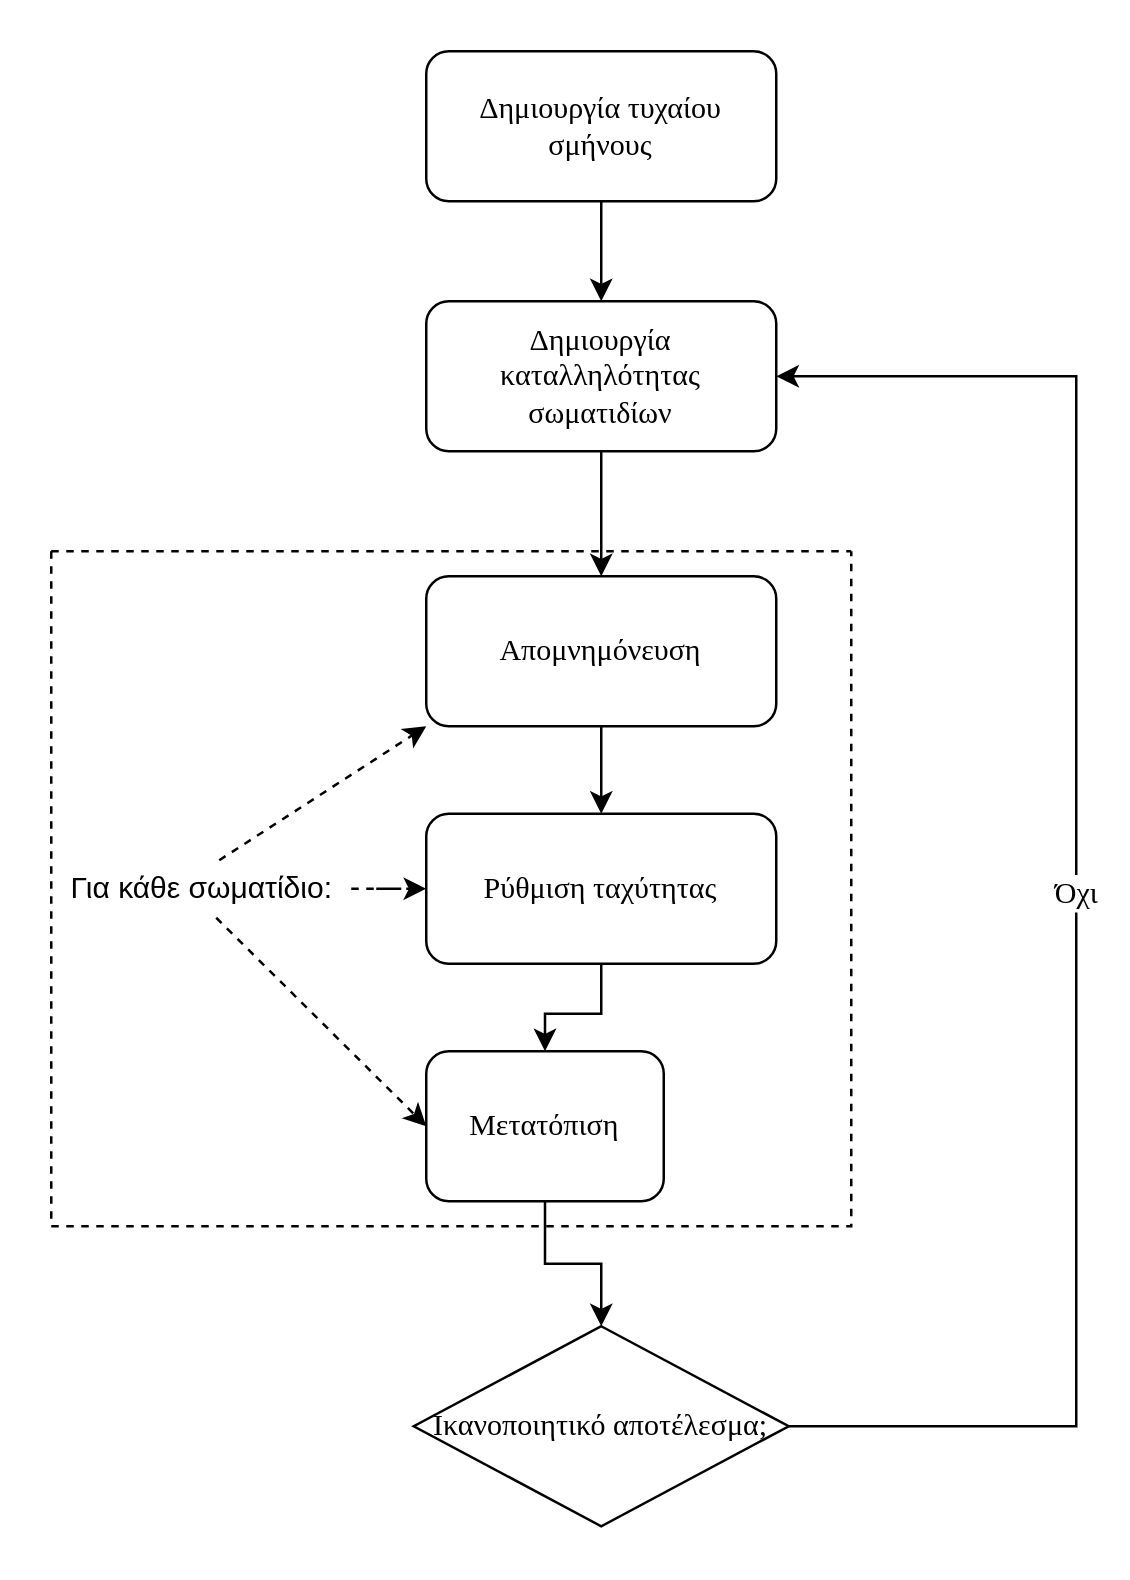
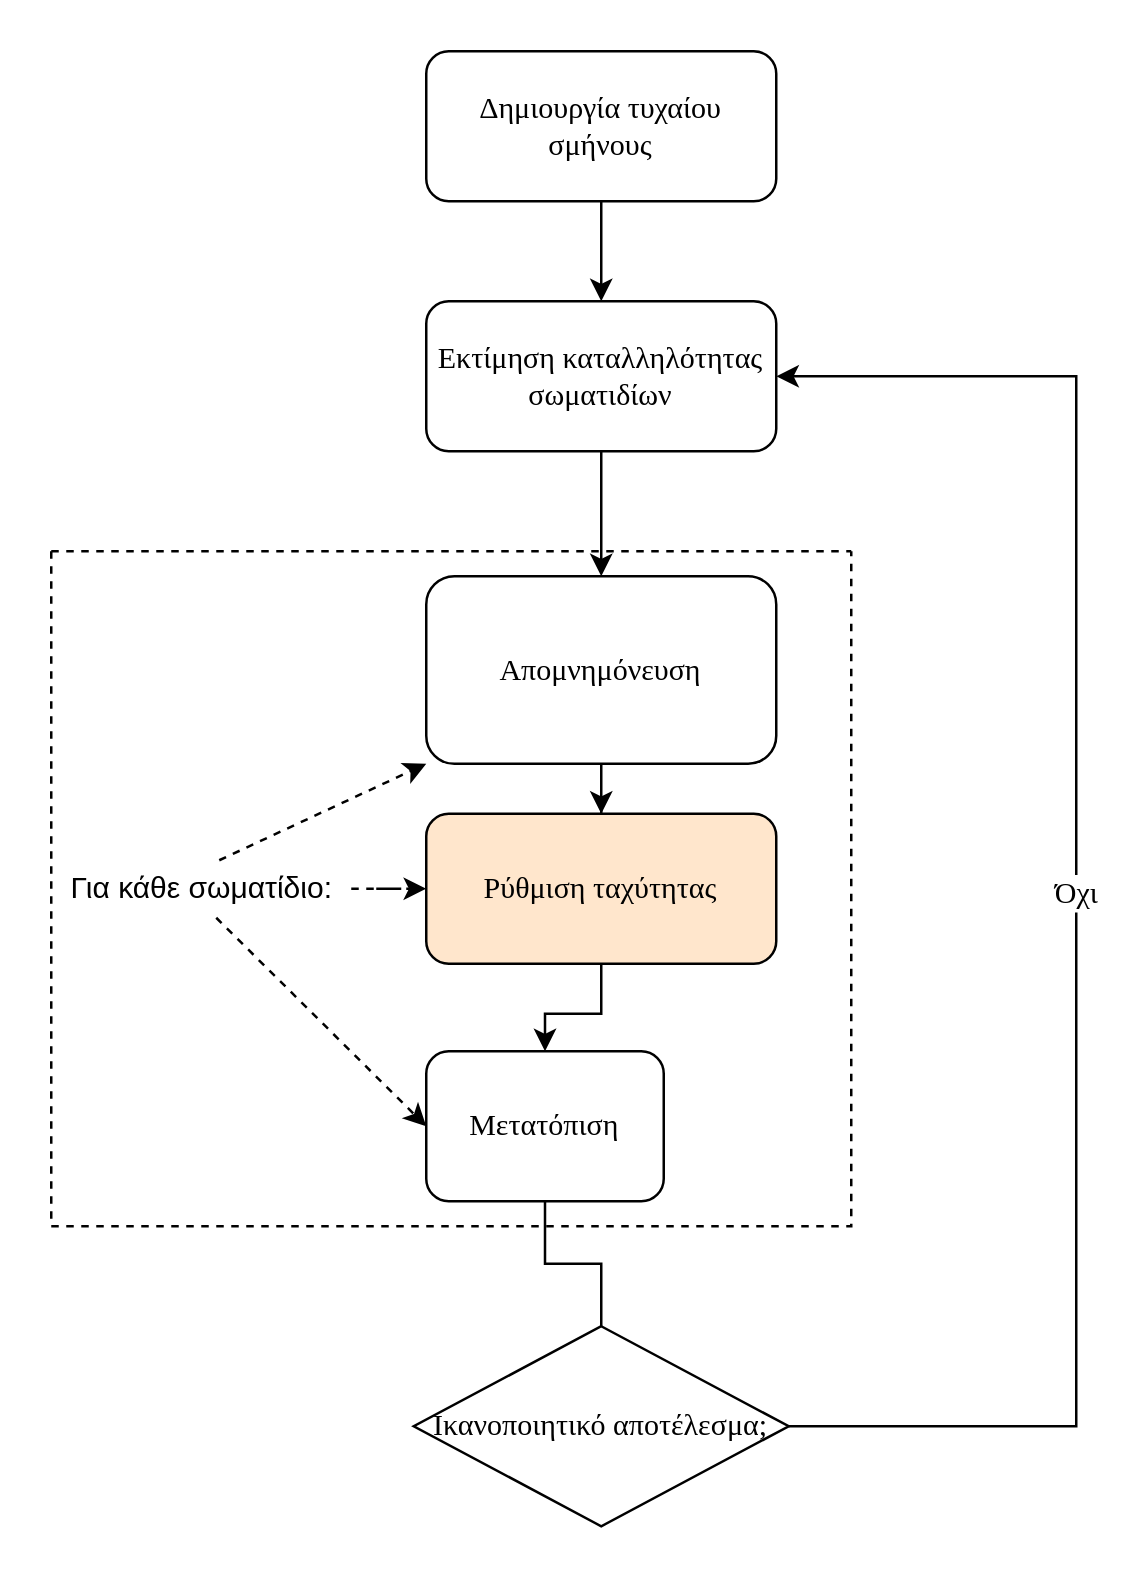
node "Δημιουργία καταλληλότητας σωματιδίων": label "Δημιουργία καταλληλότητας σωματιδίων" -> "Εκτίμηση καταλληλότητας σωματιδίων"
node "Απομνημόνευση": size 350x150 -> 350x188
node "Ρύθμιση ταχύτητας": fillcolor #ffffff -> #ffe6cc
edge "Μετατόπιση" -> "Ικανοποιητικό αποτέλεσμα;": arrowhead classic -> none
